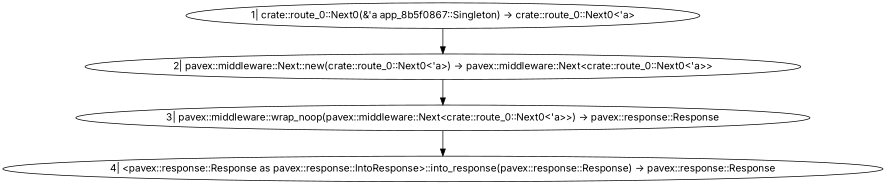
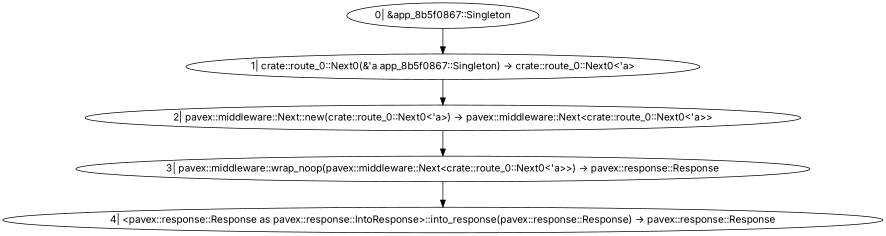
node "0| &app_8b5f0867::Singleton": added
